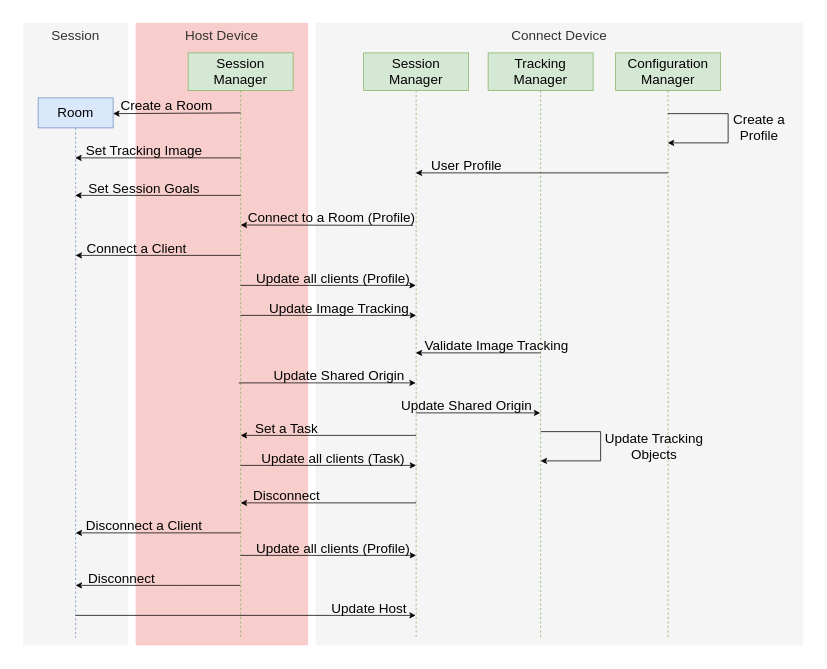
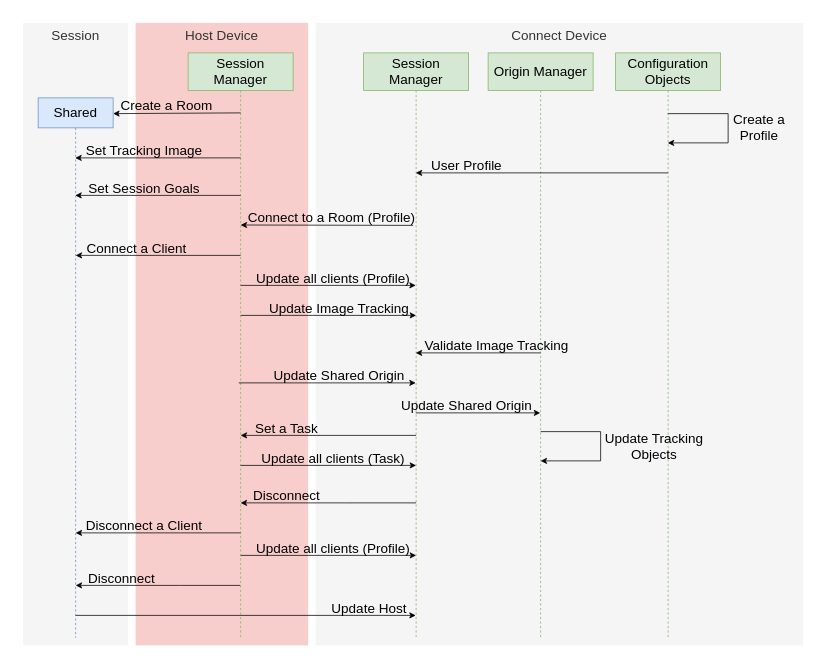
node "Tracking Manager": label "Tracking Manager" -> "Origin Manager"
node "Configuration Manager": label "Configuration Manager" -> "Configuration Objects"
node "Room": label "Room" -> "Shared"
